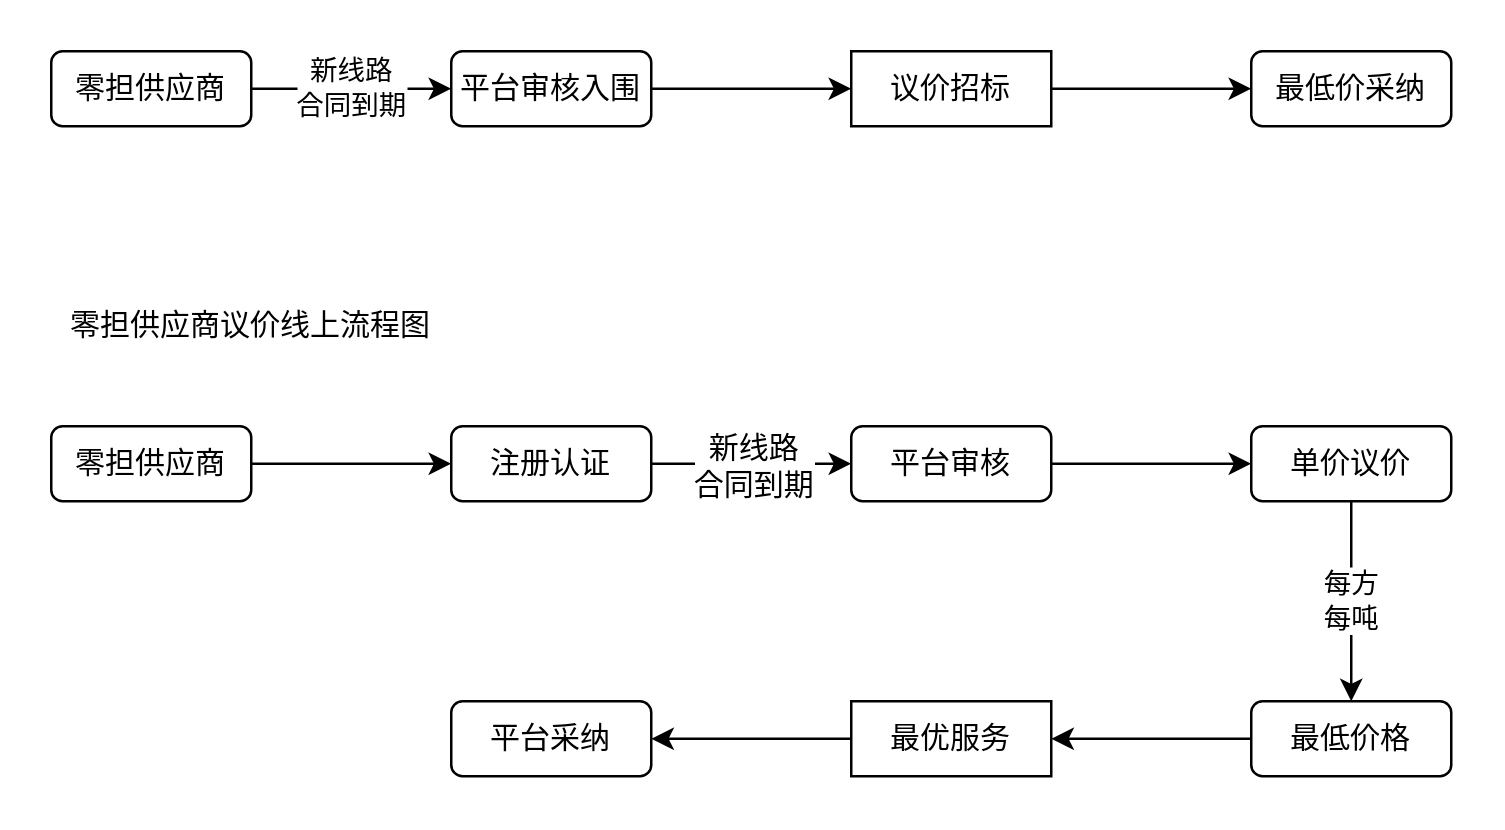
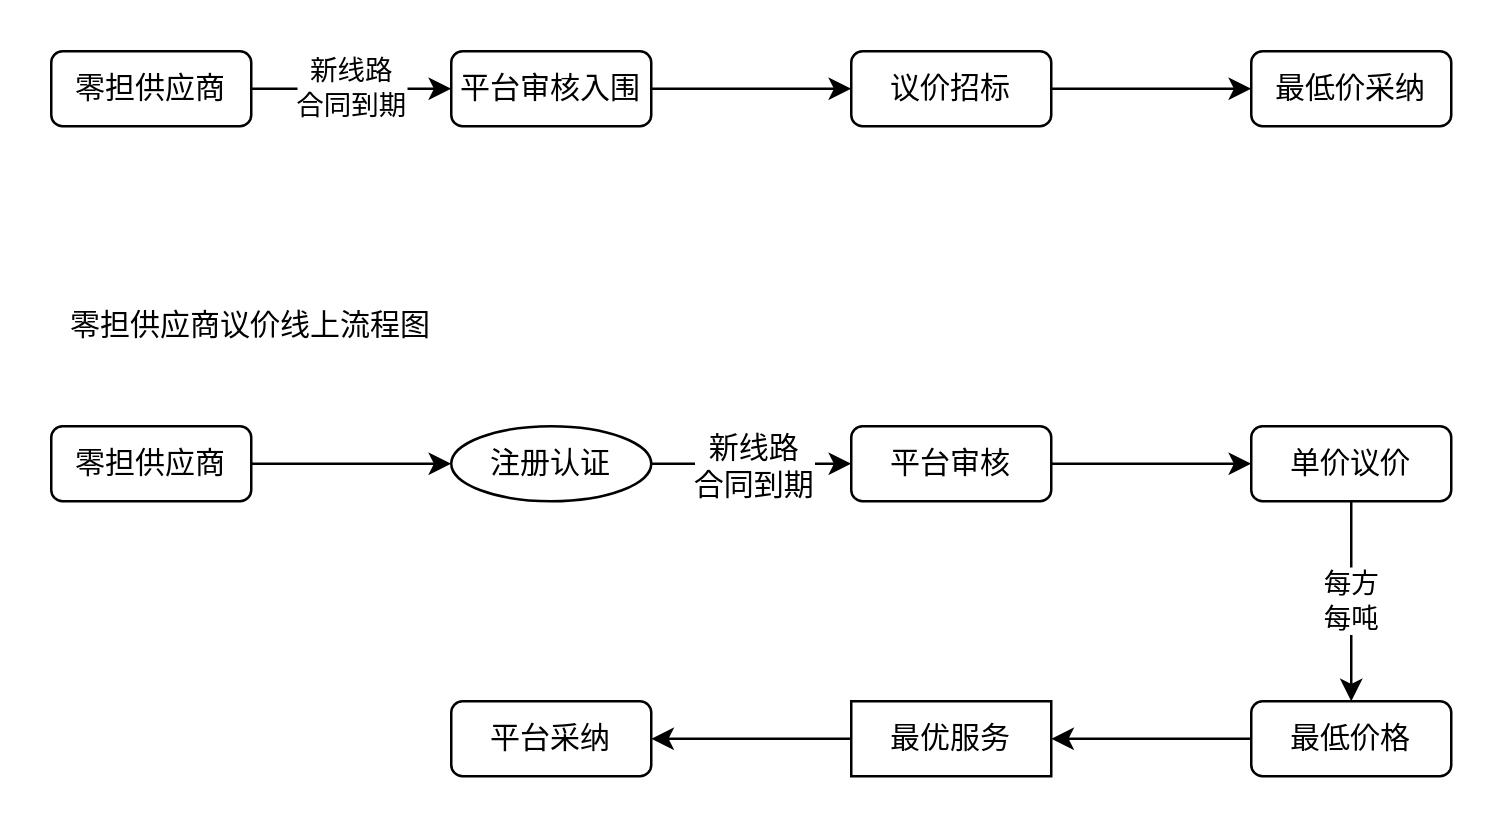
node "议价招标": shape rectangle -> rounded rectangle
node "注册认证": shape rounded rectangle -> ellipse
